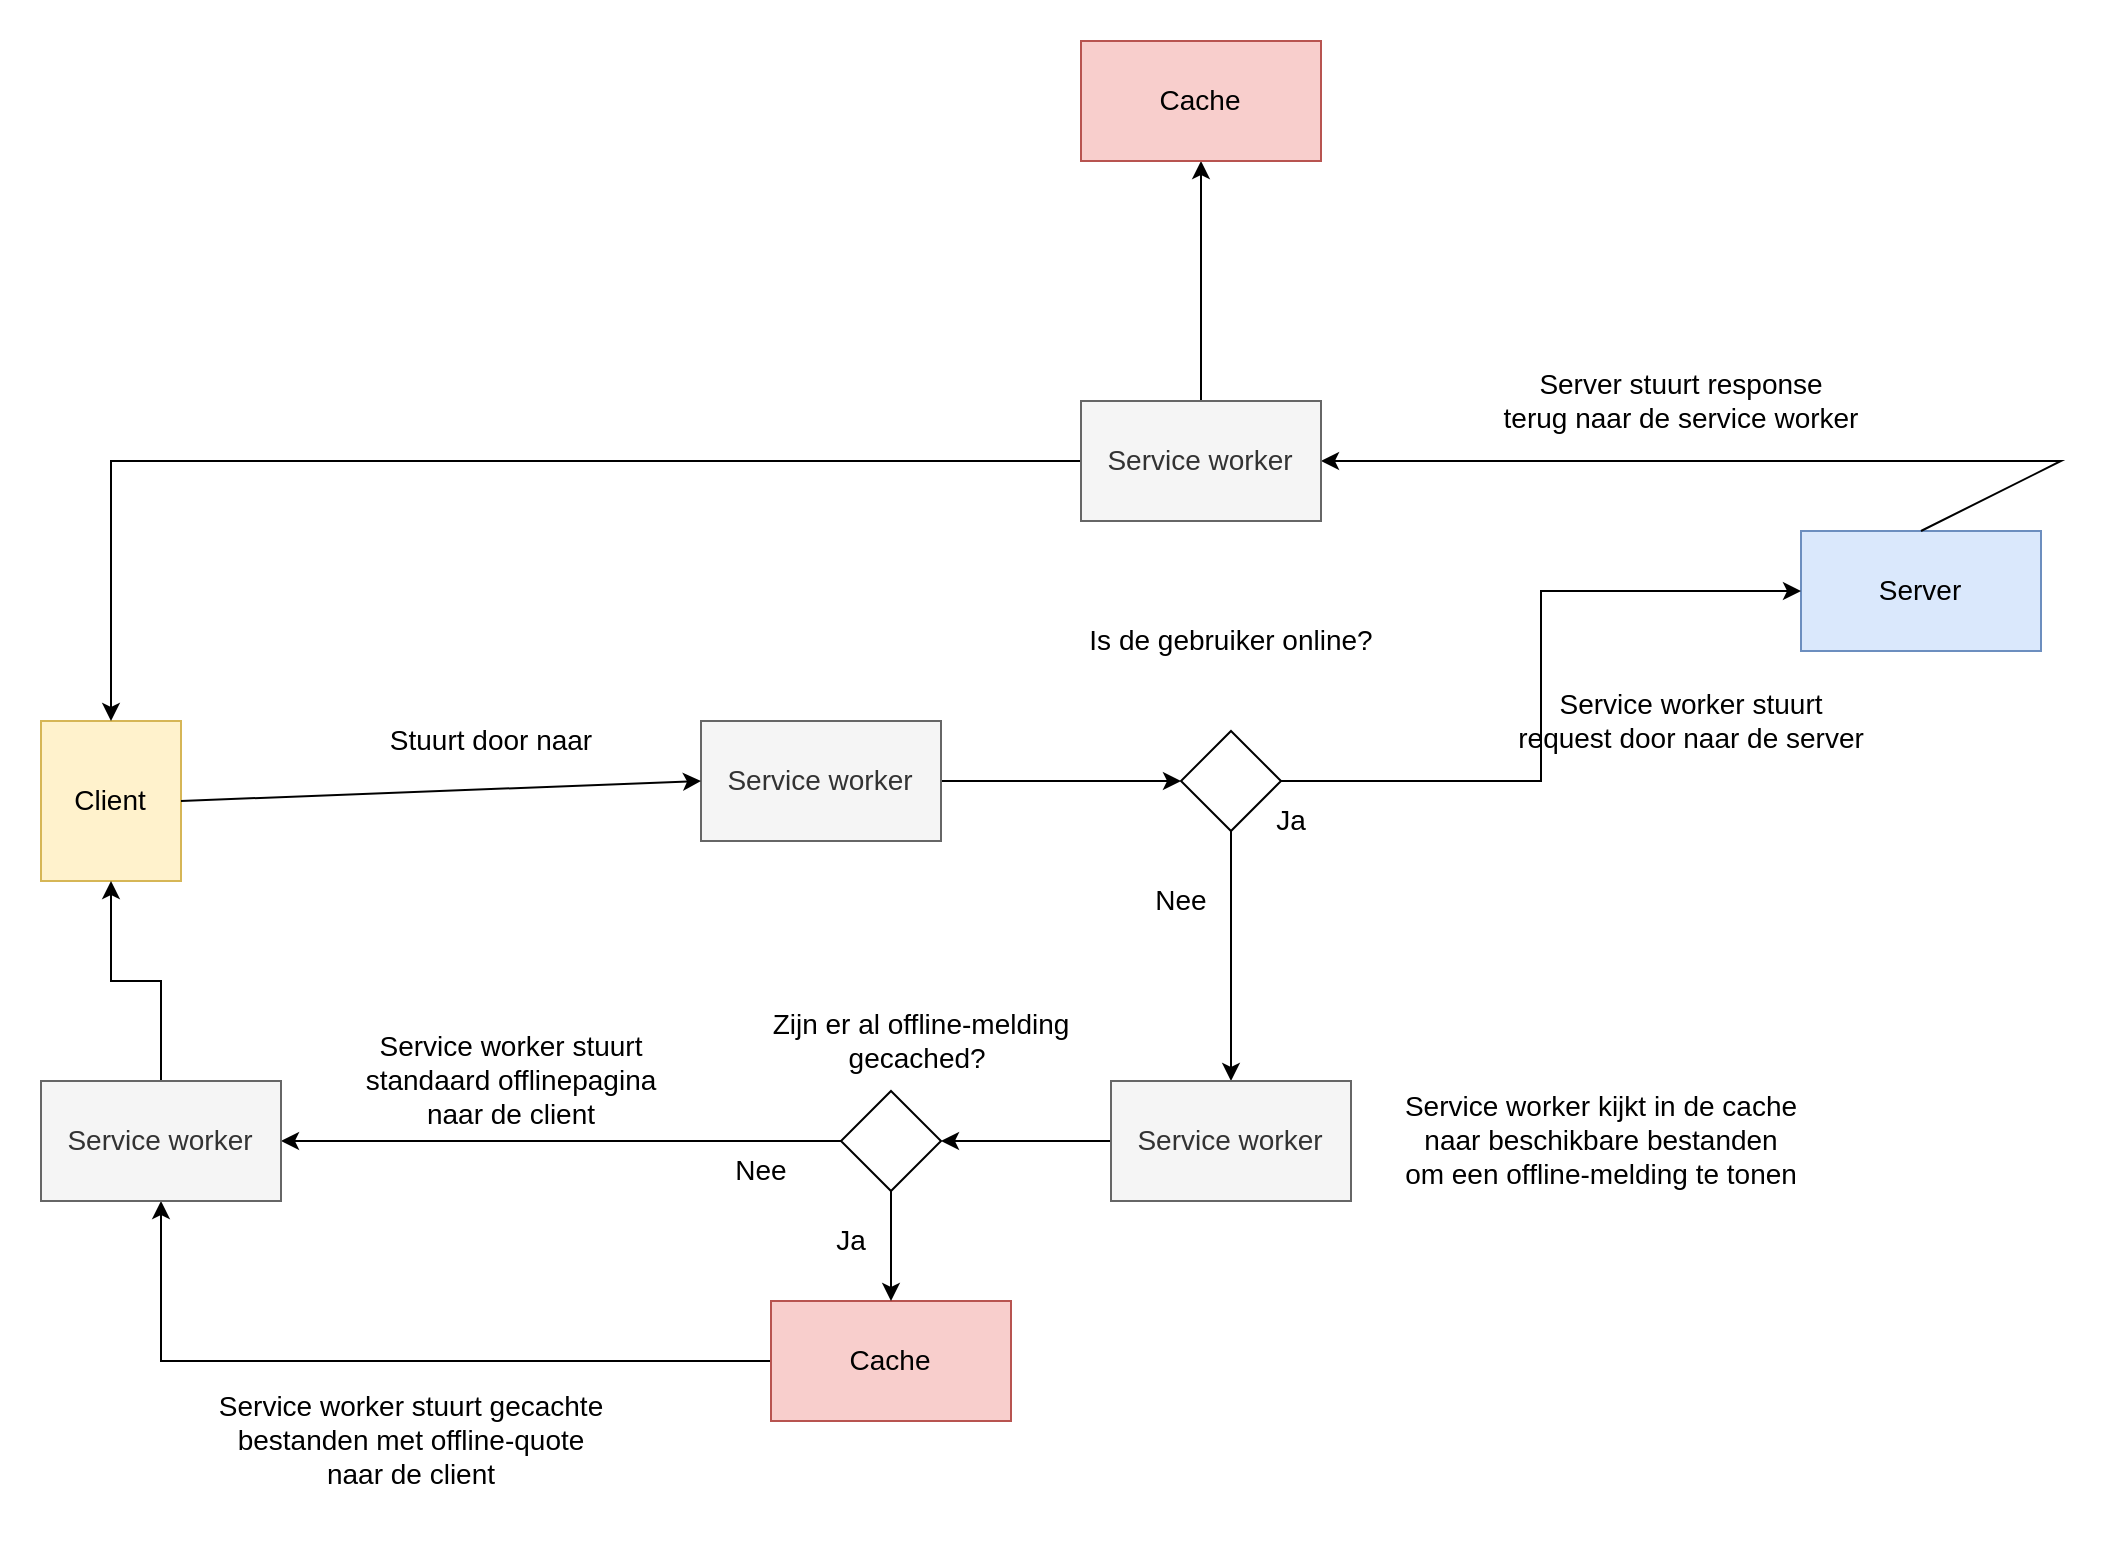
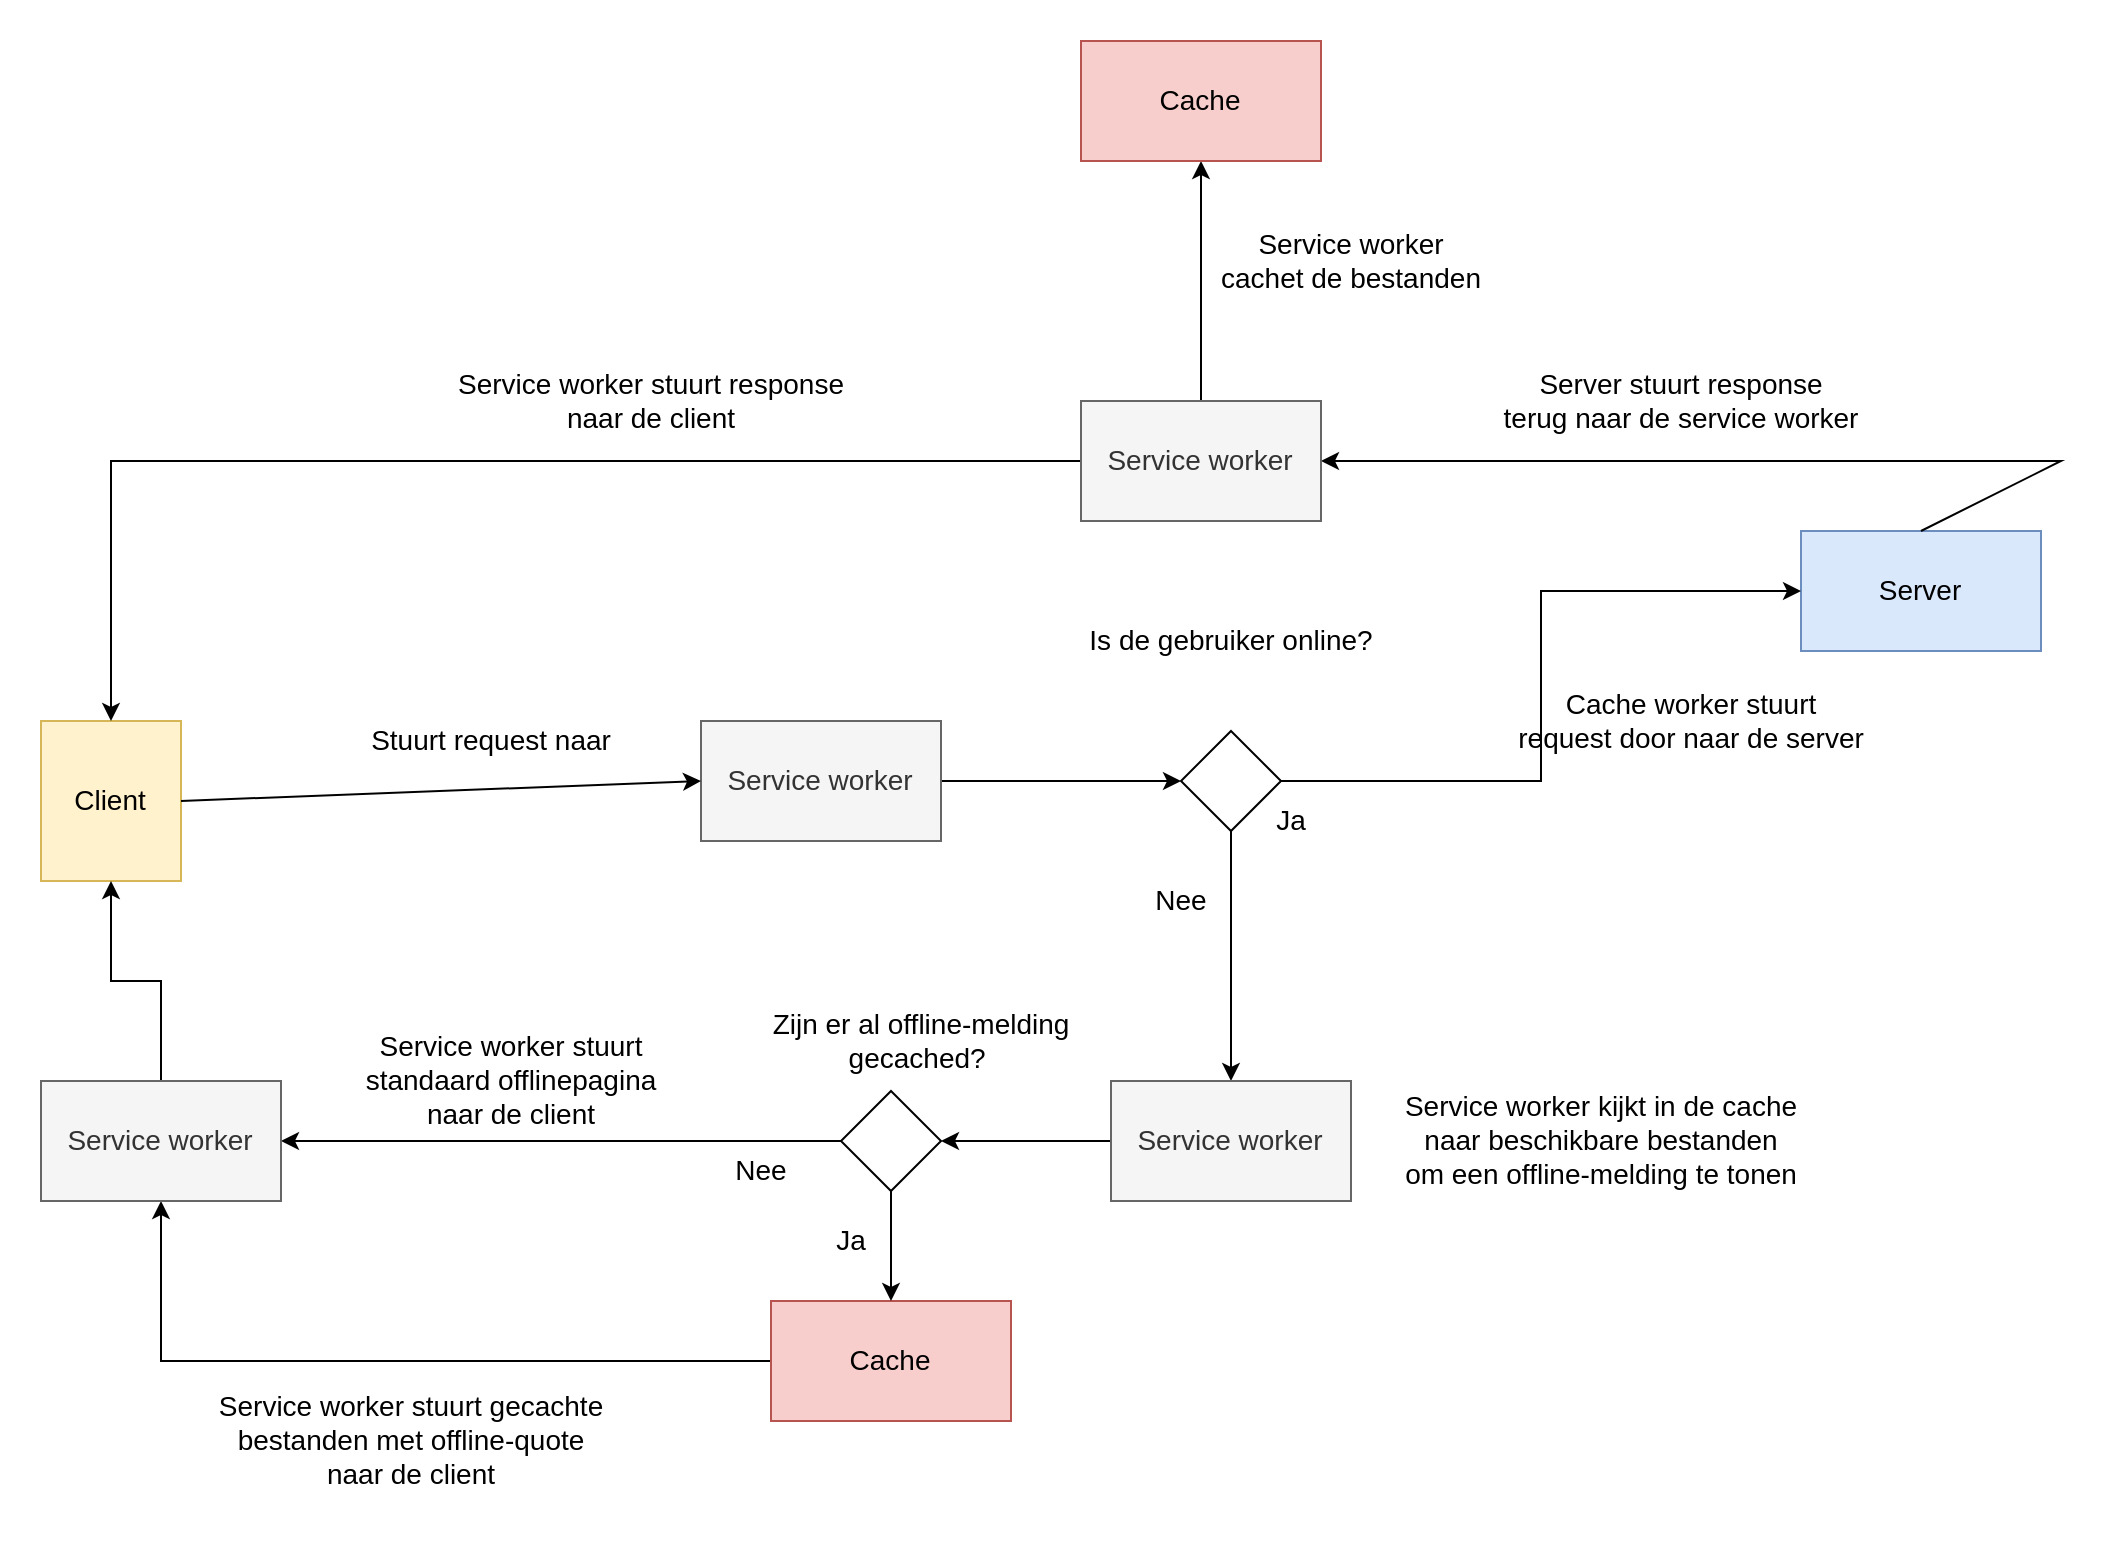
node "Service worker cachet de bestanden": added
node "Service worker stuurt response naar de client": added
node "Service worker stuurt request door naar de server": label "Service worker stuurt request door naar de server" -> "Cache worker stuurt request door naar de server"
node "Stuurt door naar": label "Stuurt door naar" -> "Stuurt request naar"
